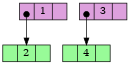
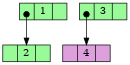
node "1": fillcolor plum -> palegreen
node "3": fillcolor plum -> palegreen
node "4": fillcolor palegreen -> plum
